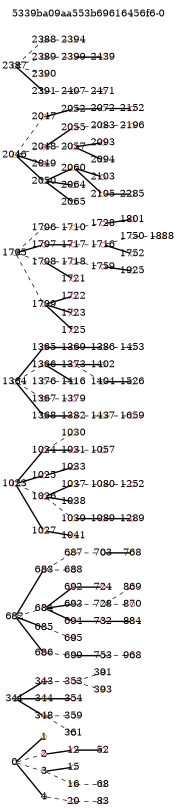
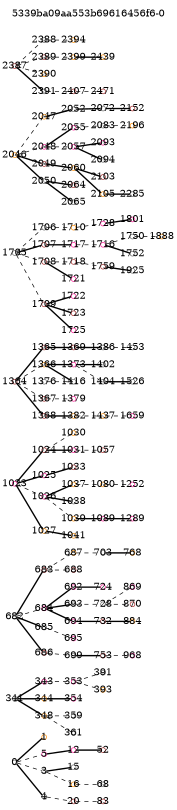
edge "2060" -- "2050": now "2060" -- "2049"
node "2": label "2" -> "5"
